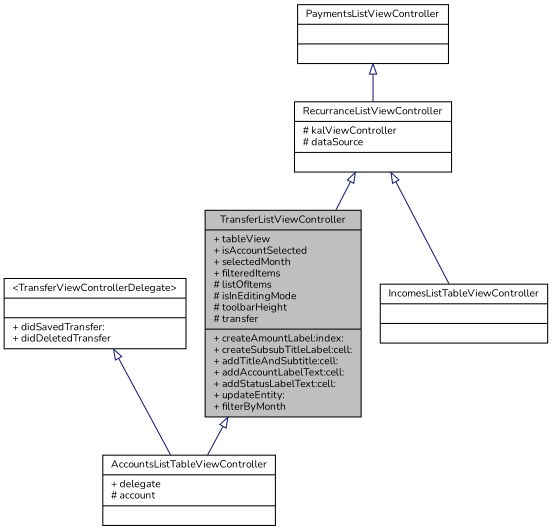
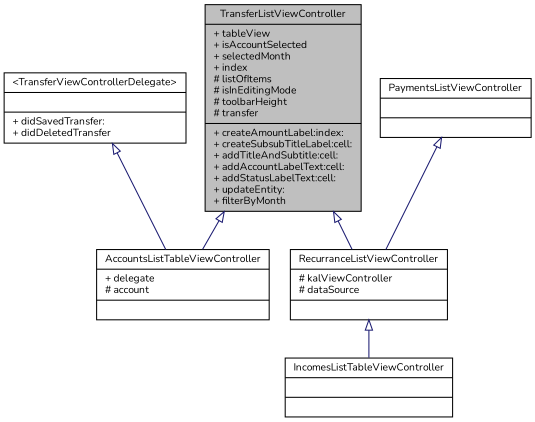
edge "TransferListViewController" -> "RecurranceListViewController": reversed
node "TransferListViewController": text "+ filteredItems" -> "+ index"
